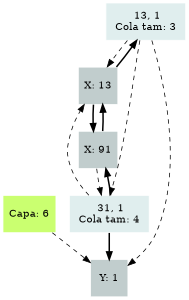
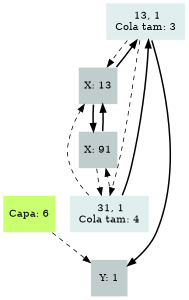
edge "13, 1 Cola tam: 3" -> "Y: 1": style dashed -> bold
edge "31, 1 Cola tam: 4" -> "X: 91": style bold -> dashed
edge "31, 1 Cola tam: 4" -> "Y: 1": now "31, 1 Cola tam: 4" -> "13, 1 Cola tam: 3"
